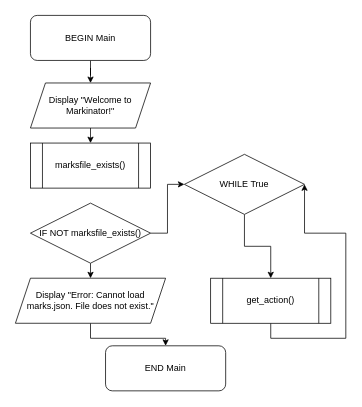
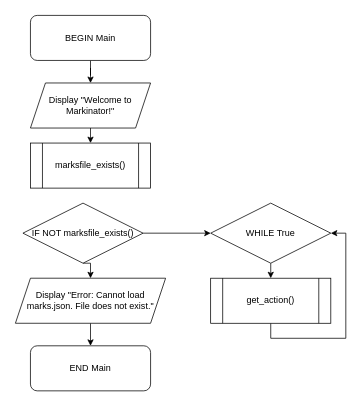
node "WHILE True": moved (244, 184) -> (270, 233)
node "IF NOT marksfile_exists()": moved (90, 233) -> (83, 233)
node "END Main": moved (165, 368) -> (90, 368)
